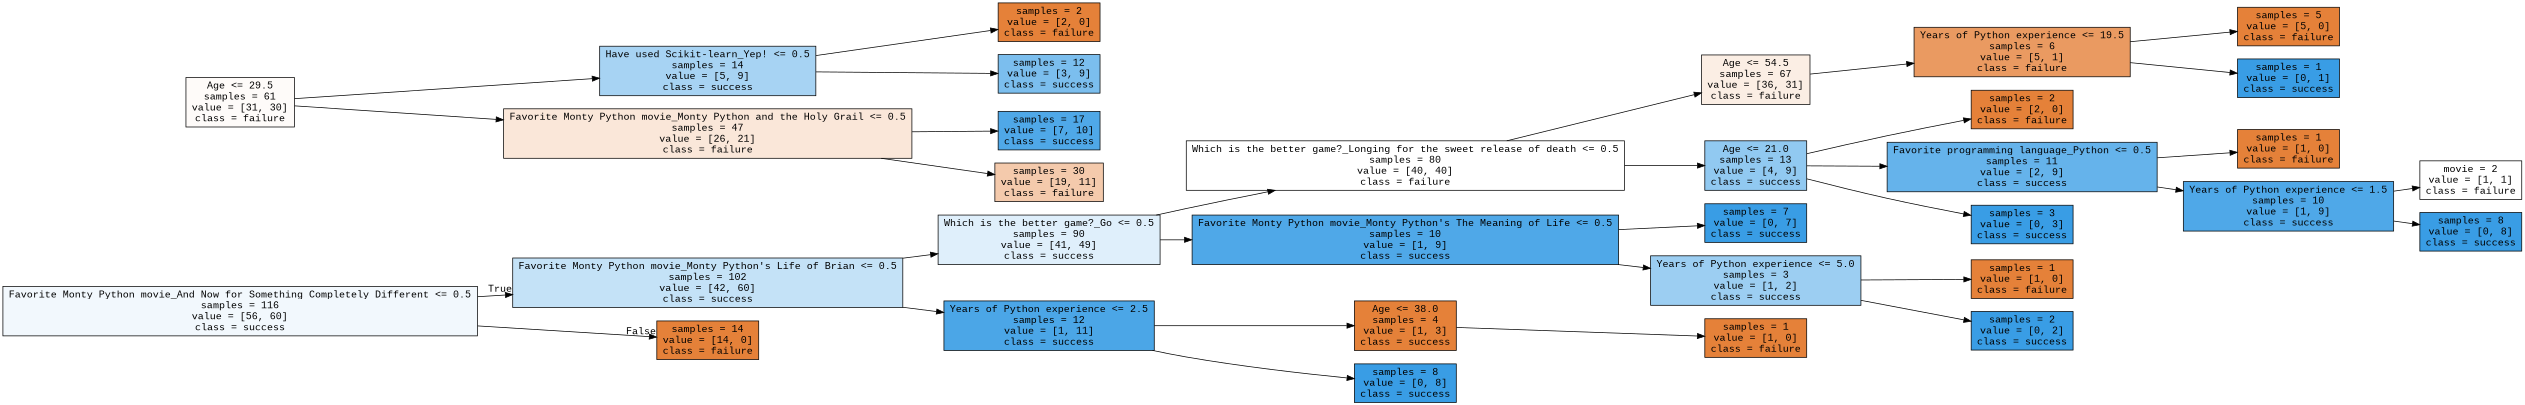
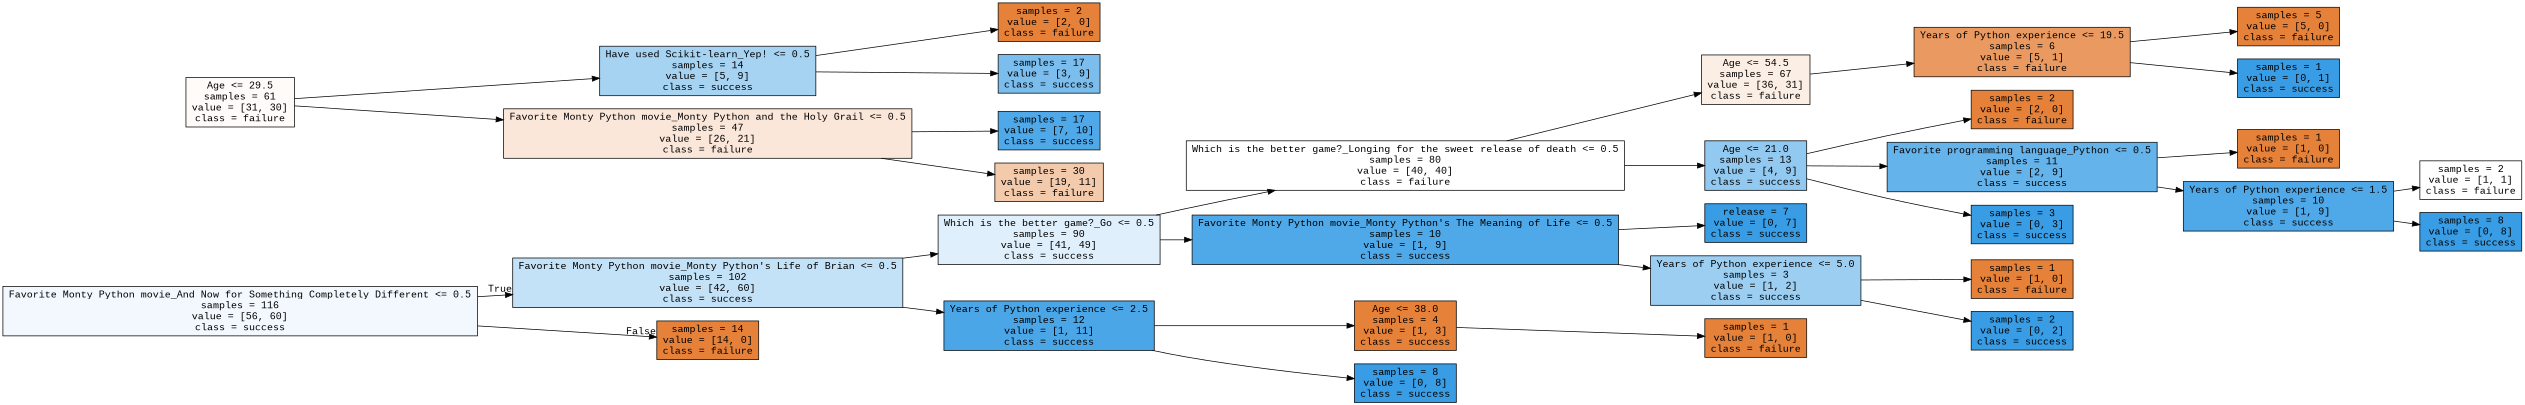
node "samples = 12 value = [3, 9] class = success": label "samples = 12 value = [3, 9] class = success" -> "samples = 17 value = [3, 9] class = success"
node "movie = 2 value = [1, 1] class = failure": label "movie = 2 value = [1, 1] class = failure" -> "samples = 2 value = [1, 1] class = failure"
node "samples = 7 value = [0, 7] class = success": label "samples = 7 value = [0, 7] class = success" -> "release = 7 value = [0, 7] class = success"
